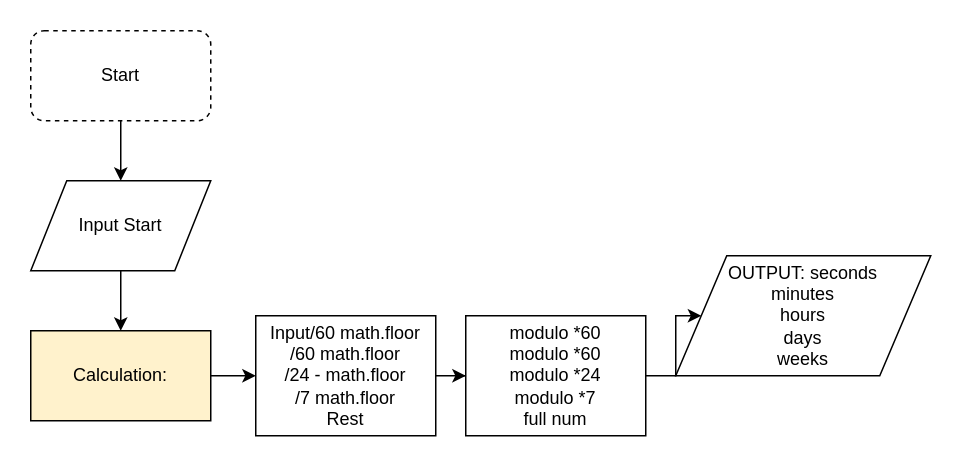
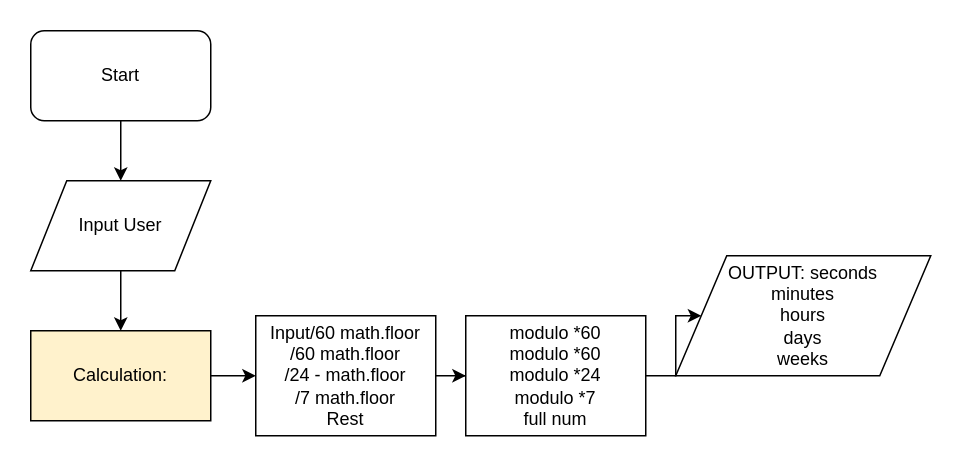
node "Start": style dashed -> solid
node "Input Start": label "Input Start" -> "Input User"
